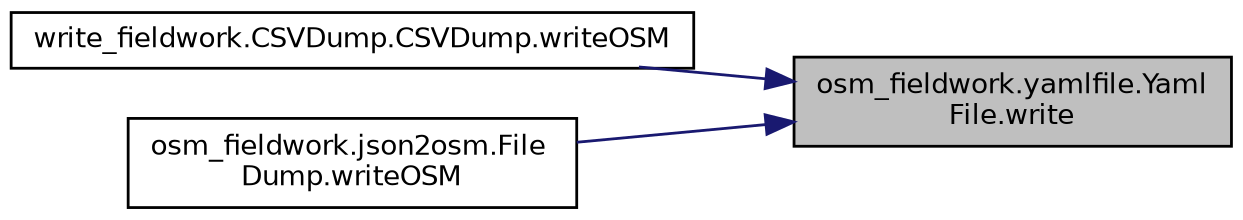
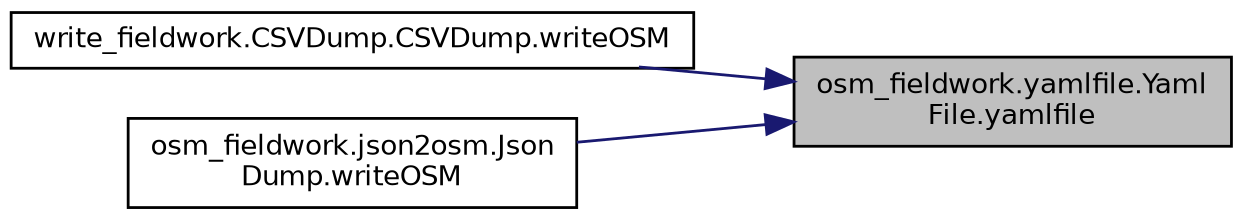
node "osm_fieldwork.yamlfile.Yaml File.write": label "osm_fieldwork.yamlfile.Yaml File.write" -> "osm_fieldwork.yamlfile.Yaml File.yamlfile"
node "osm_fieldwork.json2osm.File Dump.writeOSM": label "osm_fieldwork.json2osm.File Dump.writeOSM" -> "osm_fieldwork.json2osm.Json Dump.writeOSM"
